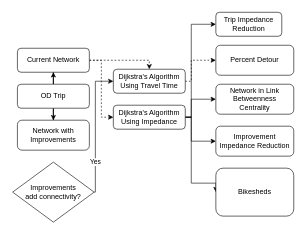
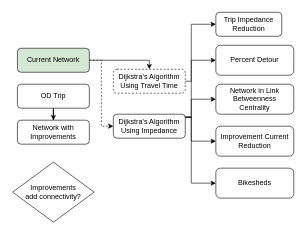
node "Current Network": fillcolor #ffffff -> #d5e8d4
edge "Current Network" -> "Dijkstra's Algorithm Using Travel Time": style dashed -> solid
edge "Dijkstra's Algorithm Using Travel Time" -> "Percent Detour": style dashed -> solid
edge "OD Trip" -> "Current Network": removed
node "Dijkstra's Algorithm Using Travel Time": style solid -> dashed
node "Dijkstra's Algorithm Using Impedance": moved (149, 117) -> (149, 126)
node "Network with Improvements": size 72x30 -> 72x24
edge "Improvements add connectivity?" -> "Dijkstra's Algorithm Using Travel Time": removed, label "Yes"
node "Improvement Impedance Reduction": label "Improvement Impedance Reduction" -> "Improvement Current Reduction"
node "Bikesheds": size 78x48 -> 78x30
